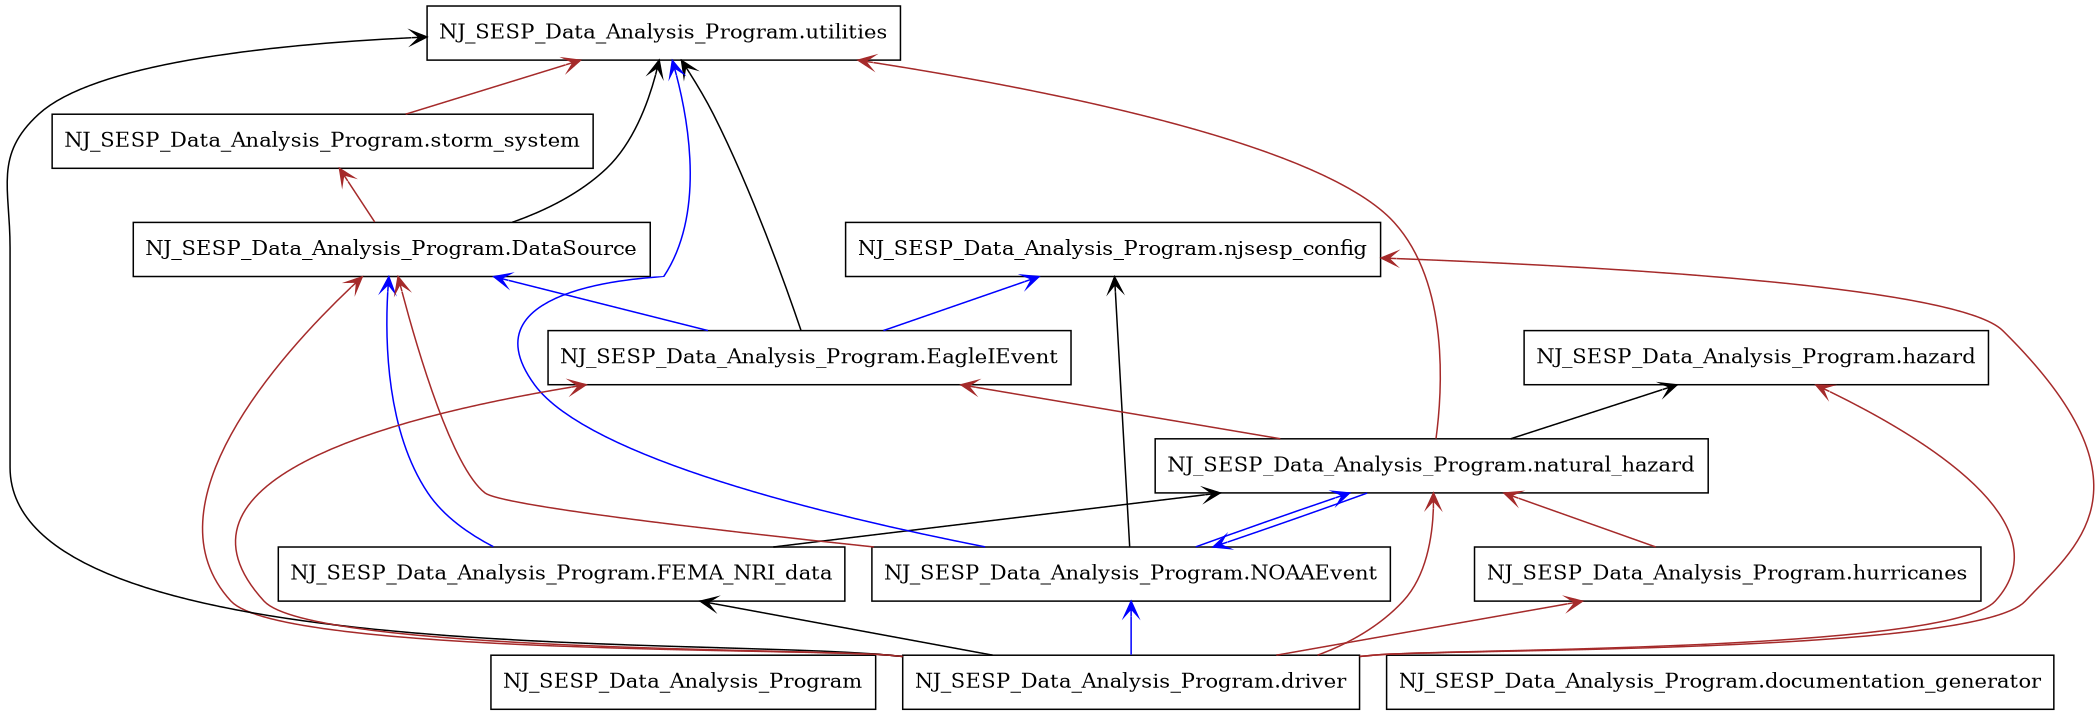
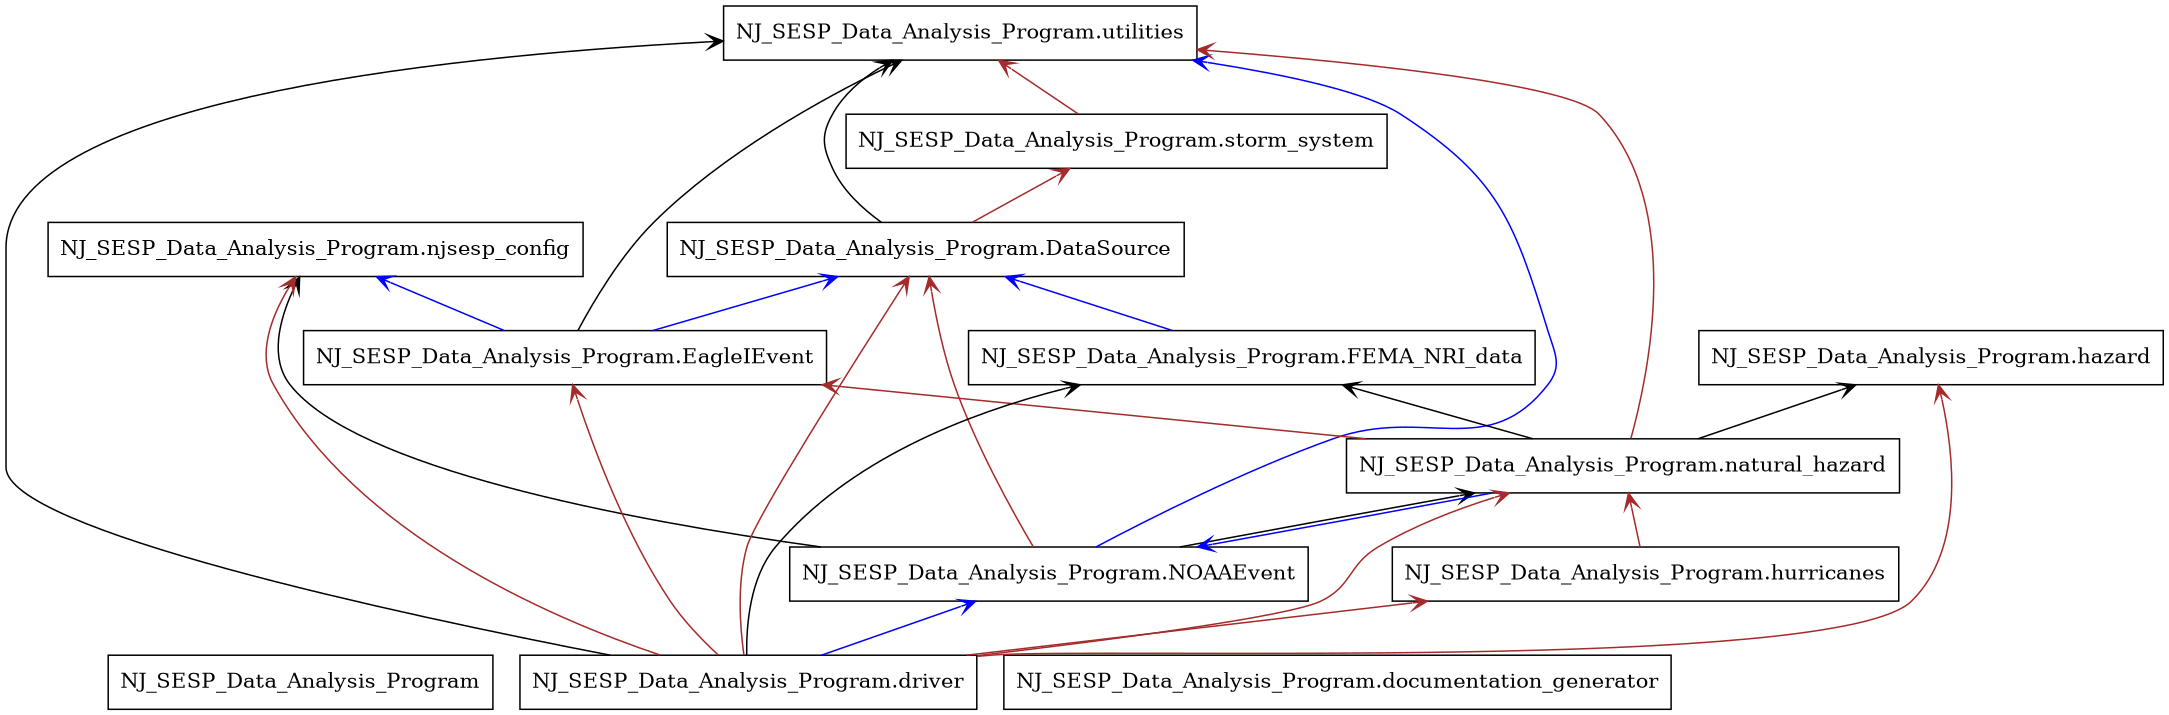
edge "NJ_SESP_Data_Analysis_Program.FEMA_NRI_data" -> "NJ_SESP_Data_Analysis_Program.natural_hazard": reversed
edge "NJ_SESP_Data_Analysis_Program.NOAAEvent" -> "NJ_SESP_Data_Analysis_Program.natural_hazard": color blue -> black
